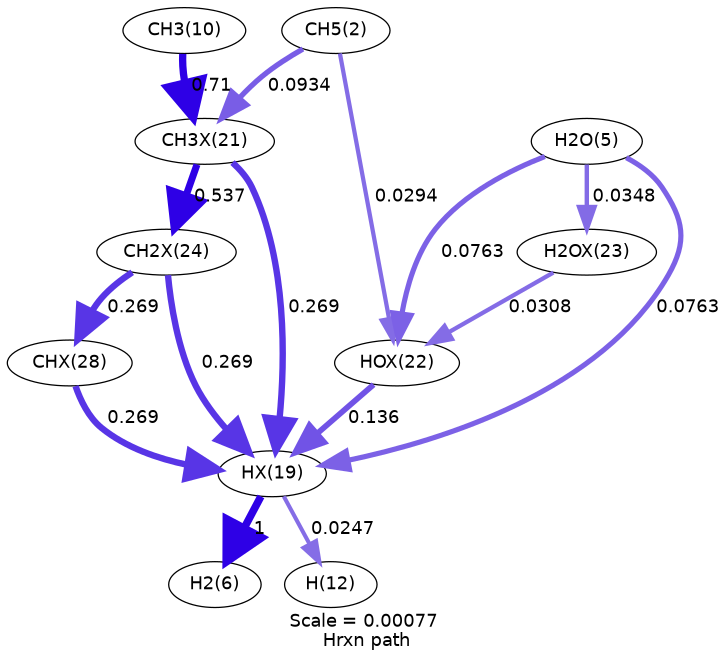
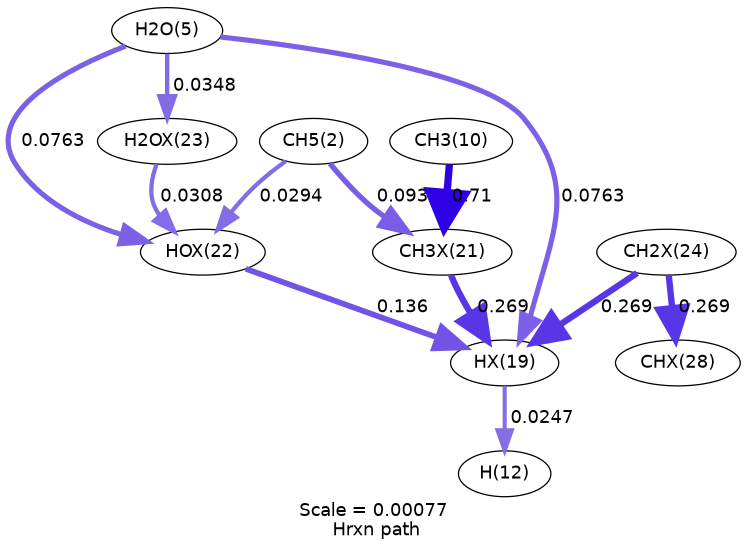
edge "CH3X(21)" -> "CH2X(24)": removed, label "0.537"
edge "CHX(28)" -> "HX(19)": removed, label "0.269"
node "H2(6)": removed
